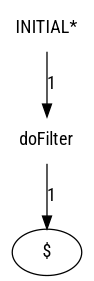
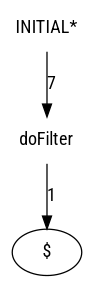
edge "INITIAL*" -> "doFilter": label "1" -> "7"
